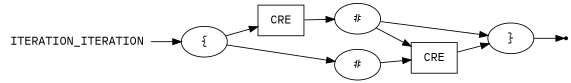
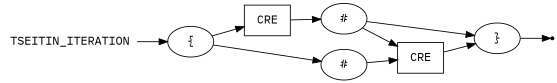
node "ITERATION_ITERATION": label "ITERATION_ITERATION" -> "TSEITIN_ITERATION"
